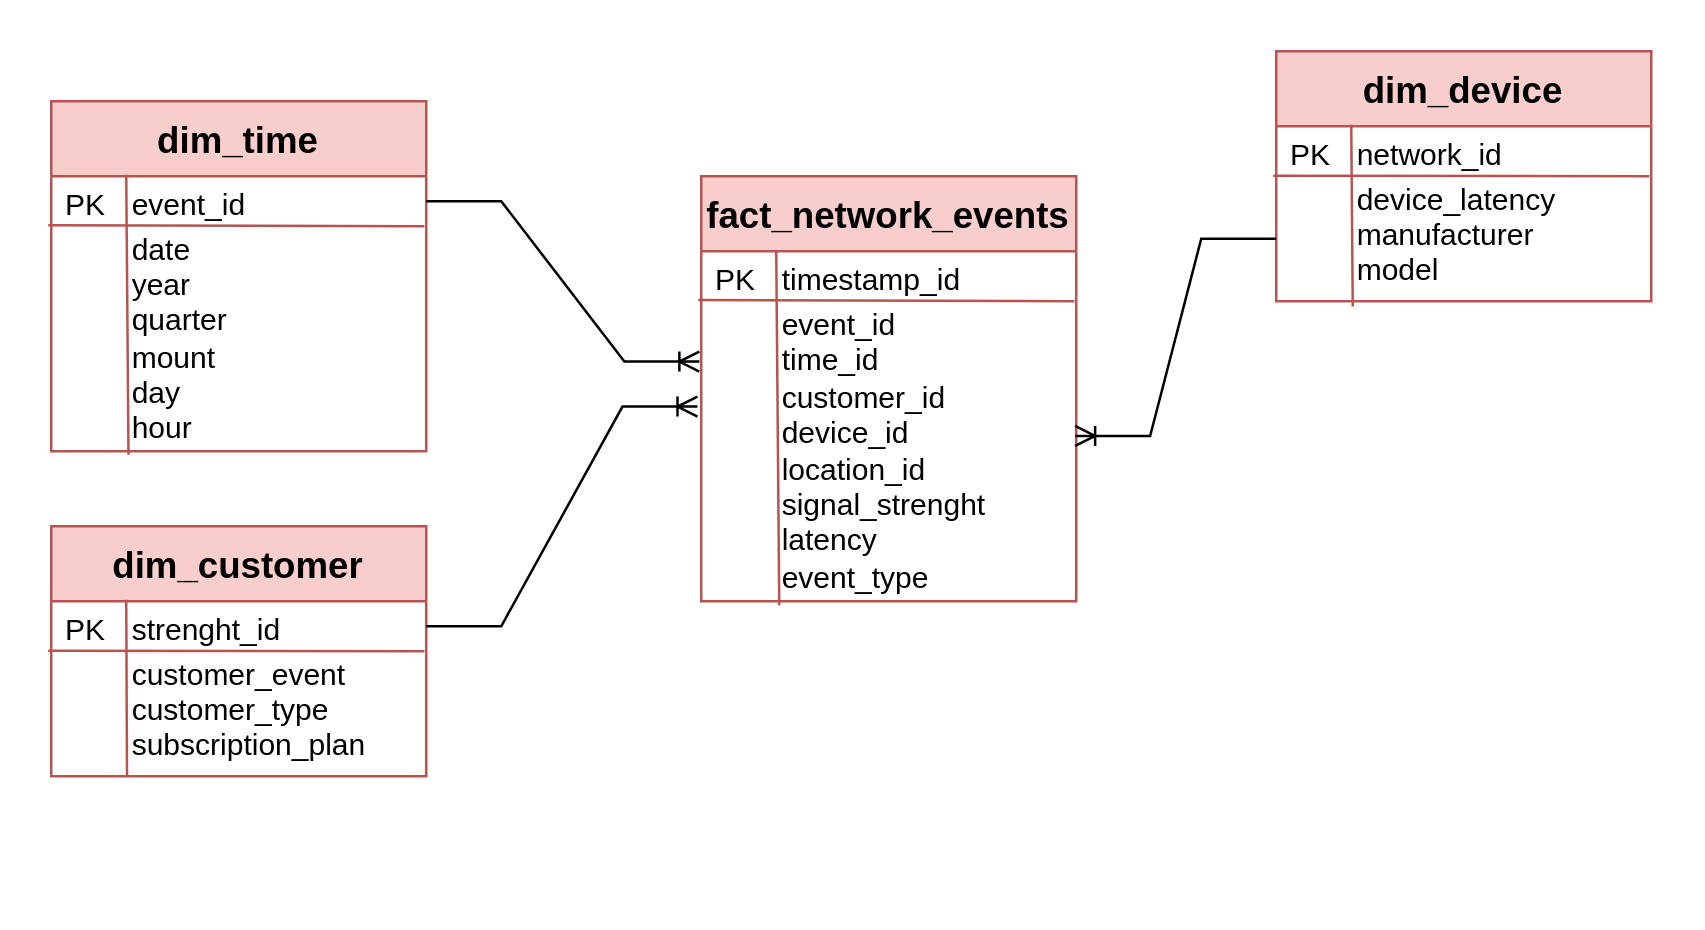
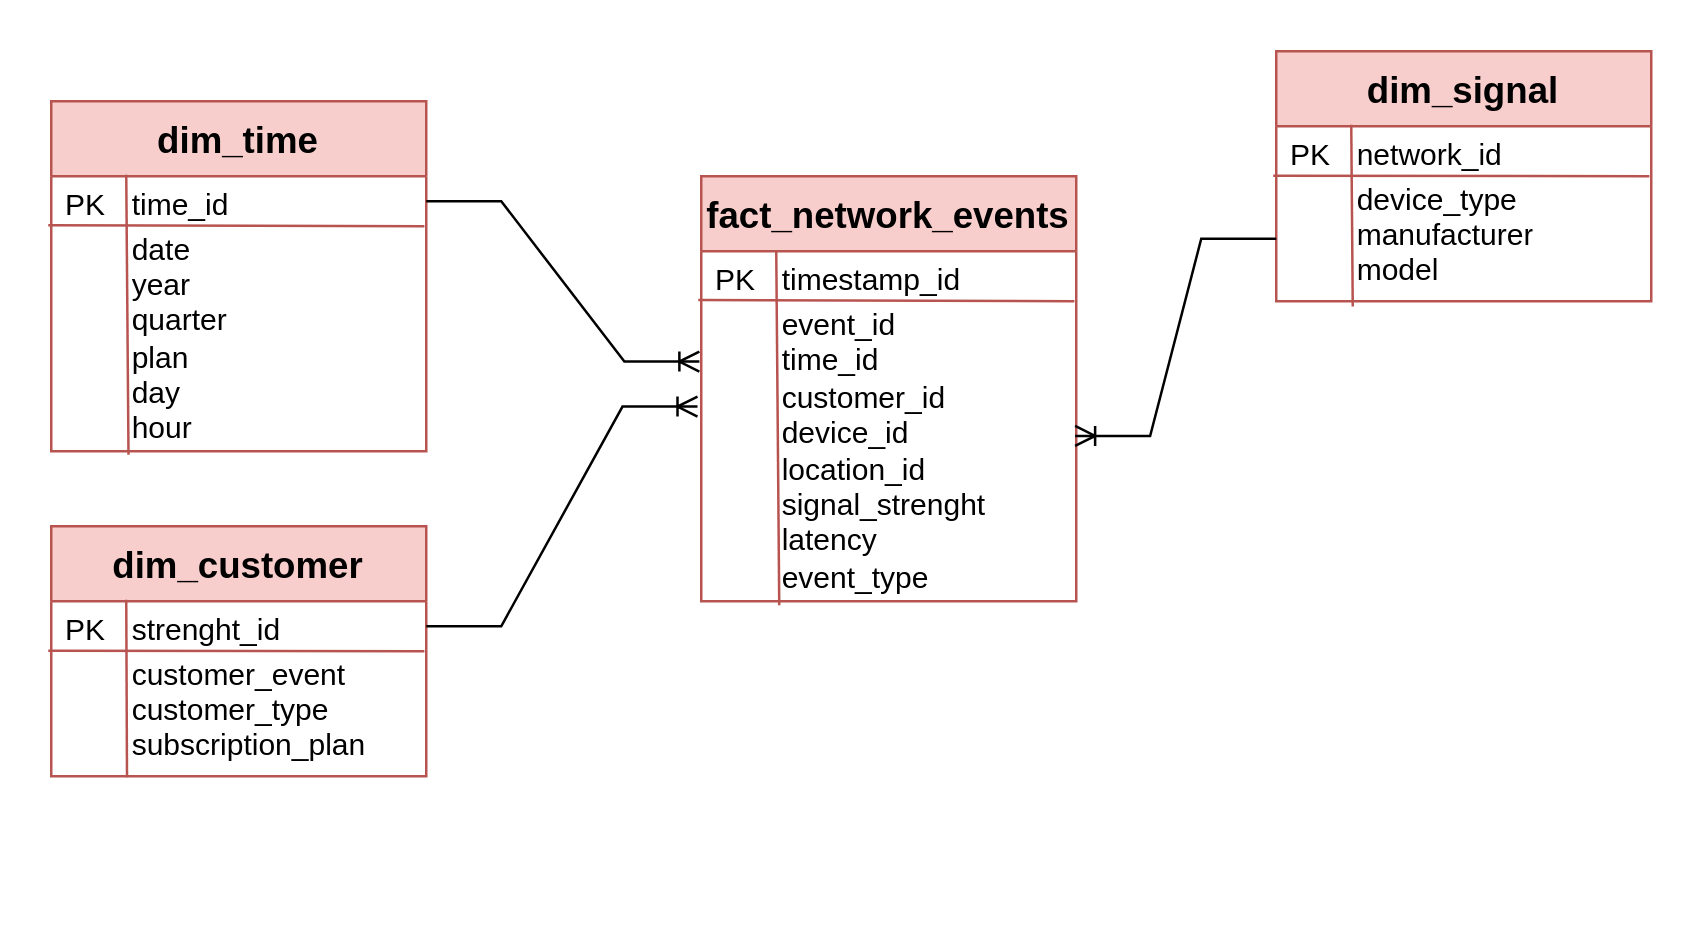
node "dim_device": label "dim_device" -> "dim_signal"
node "PK event_id": label "PK event_id" -> "PK time_id"
node "device_latency manufacturer model": label "device_latency manufacturer model" -> "device_type manufacturer model"
node "date year quarter mount day hour": label "date year quarter mount day hour" -> "date year quarter plan day hour"
